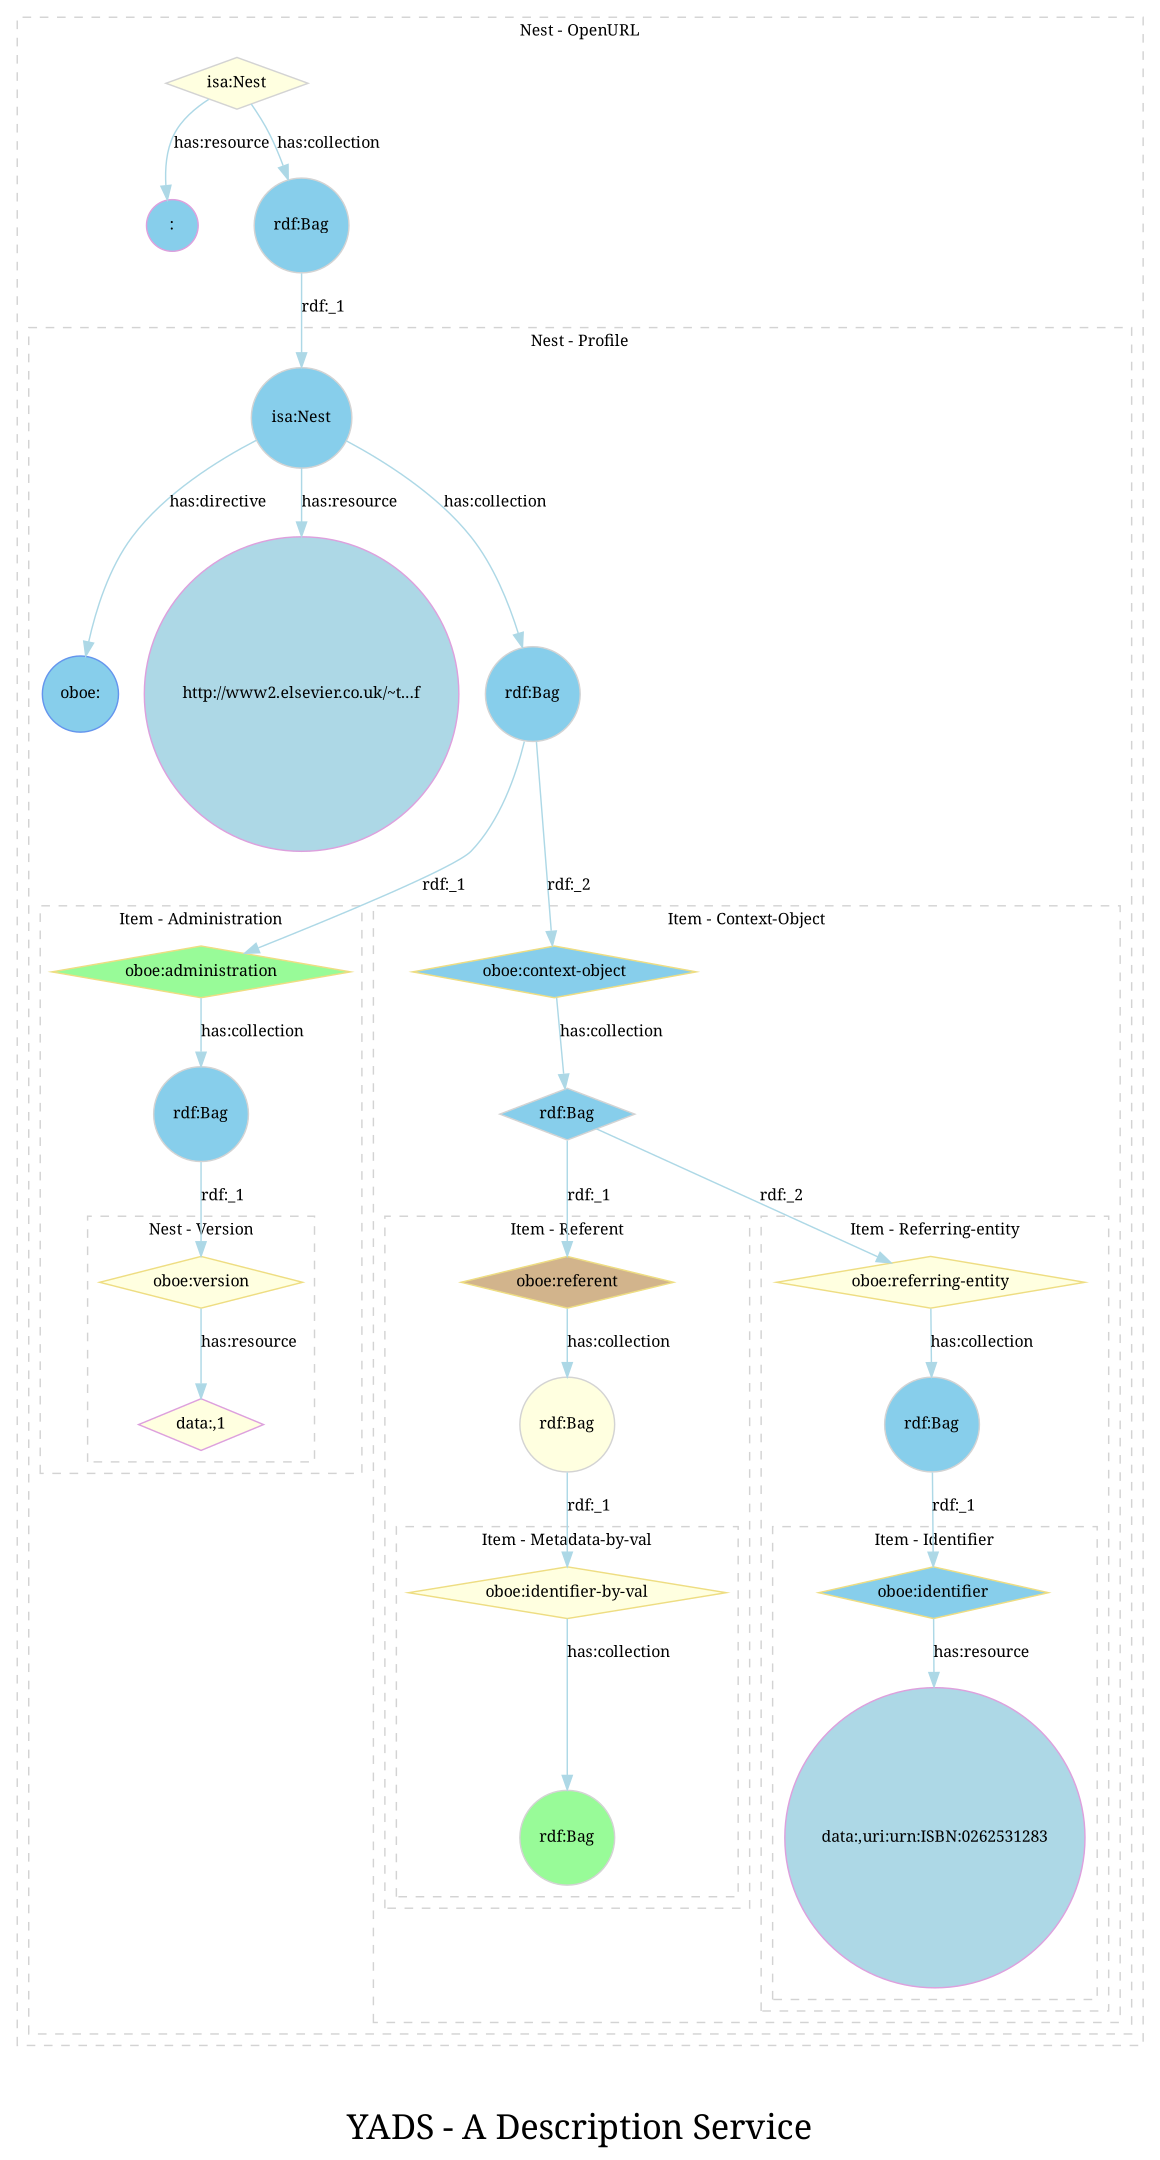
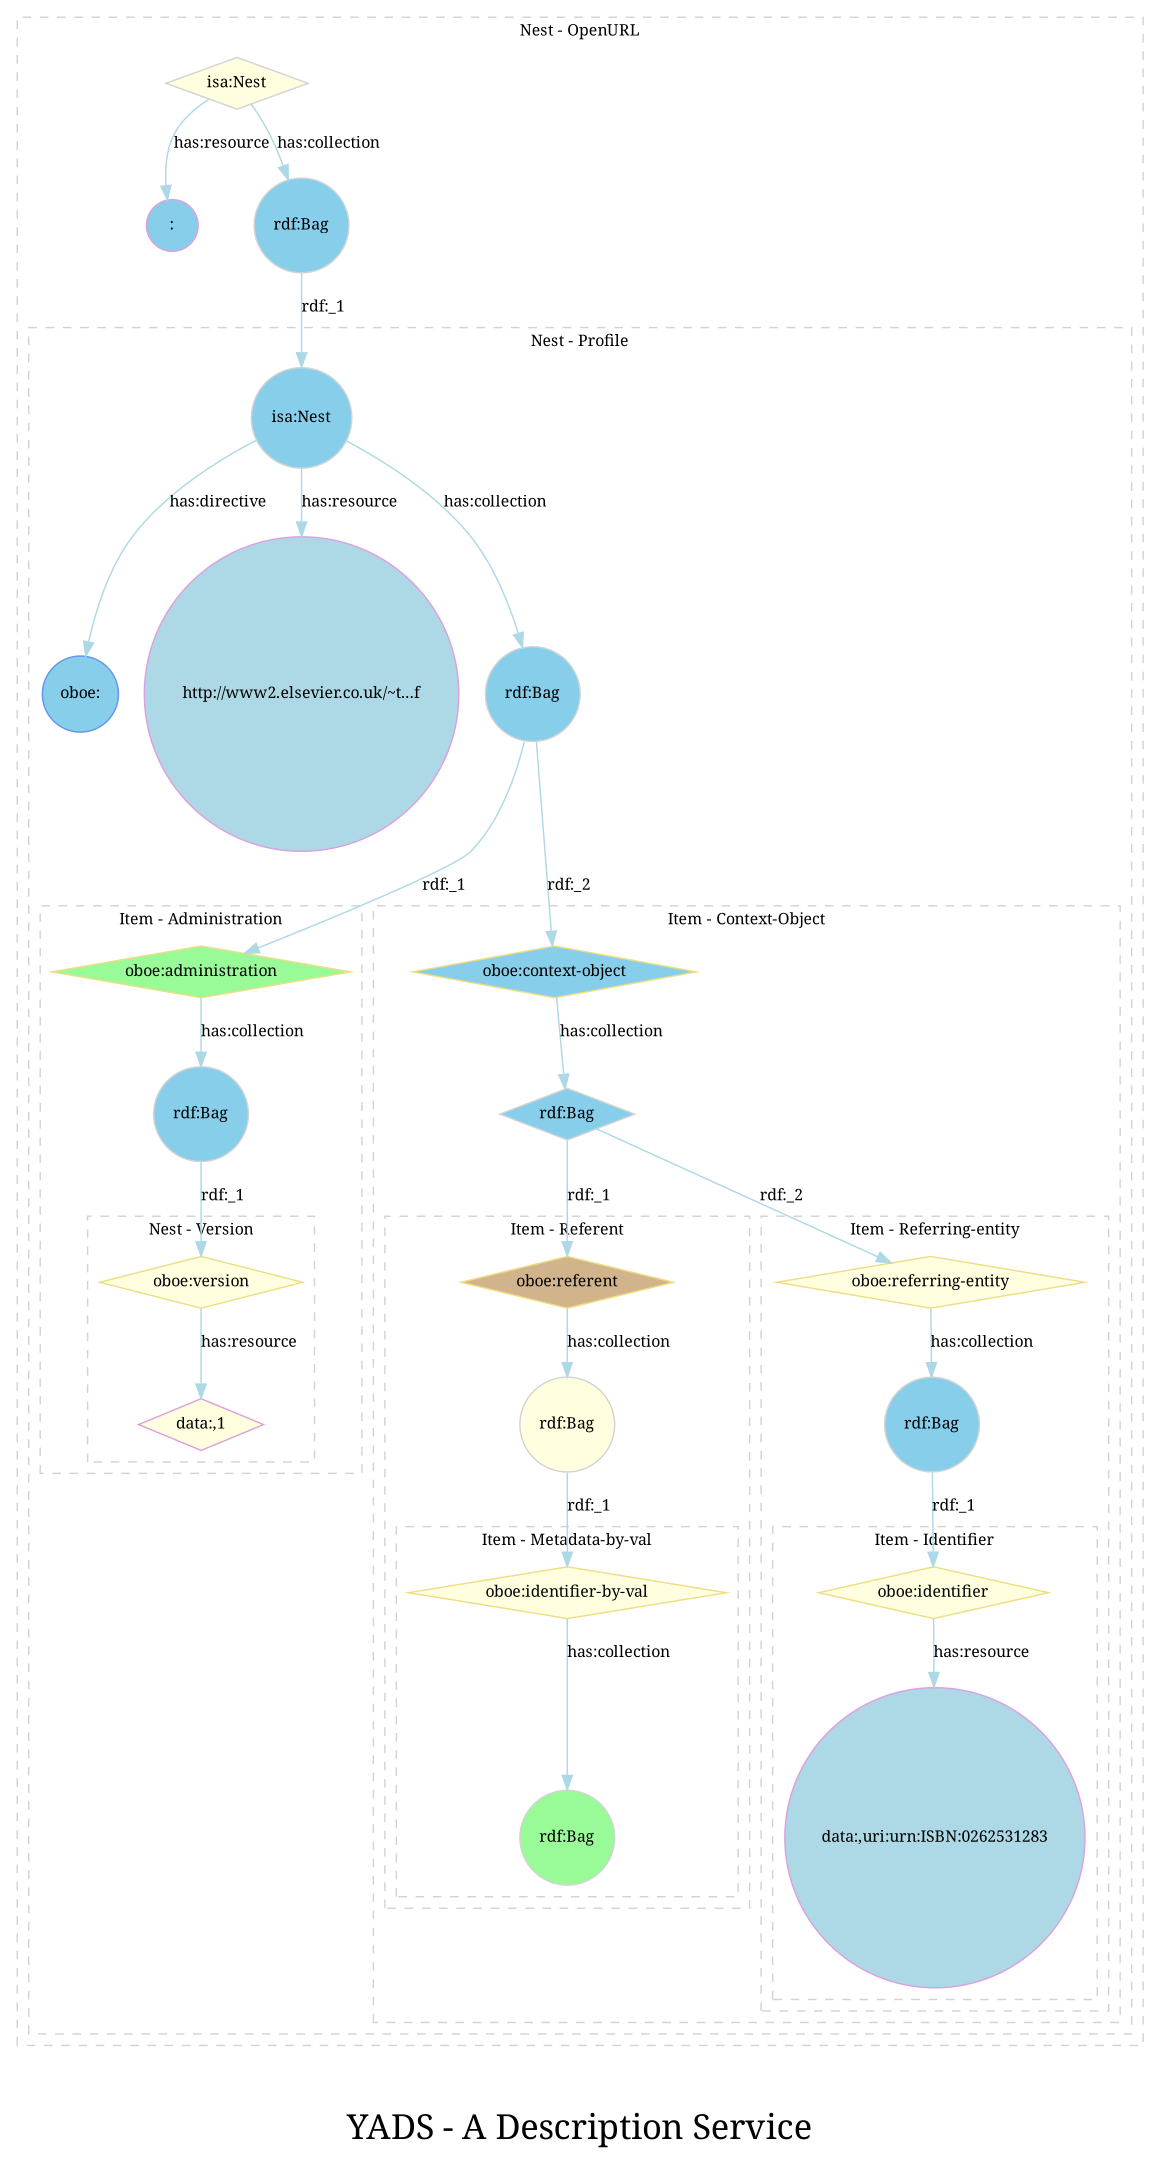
node "oboe:identifier": fillcolor skyblue -> lightyellow
